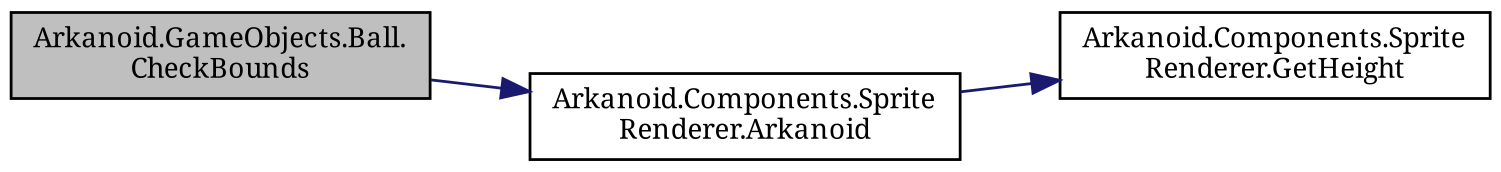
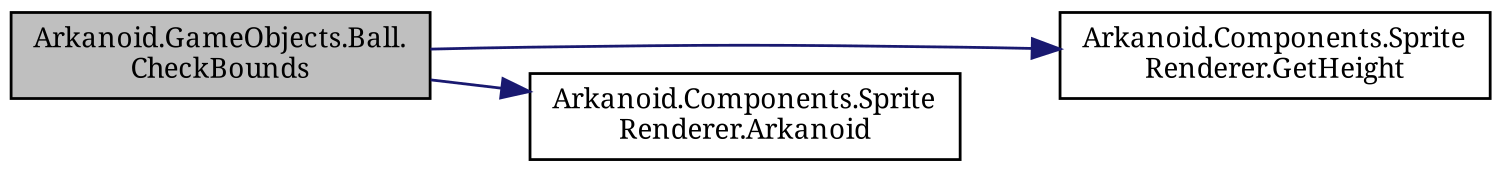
edge "Arkanoid.Components.Sprite Renderer.Arkanoid" -> "Arkanoid.Components.Sprite Renderer.GetHeight": now "Arkanoid.GameObjects.Ball. CheckBounds" -> "Arkanoid.Components.Sprite Renderer.GetHeight"
